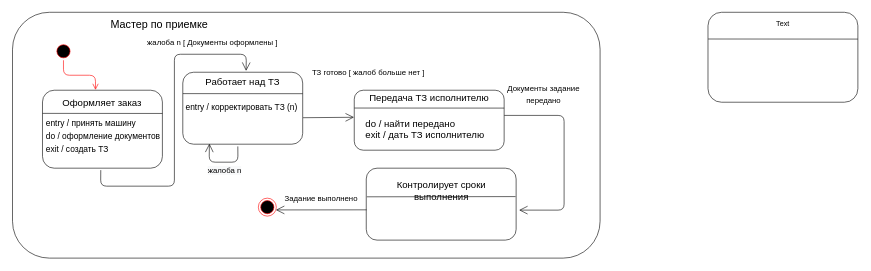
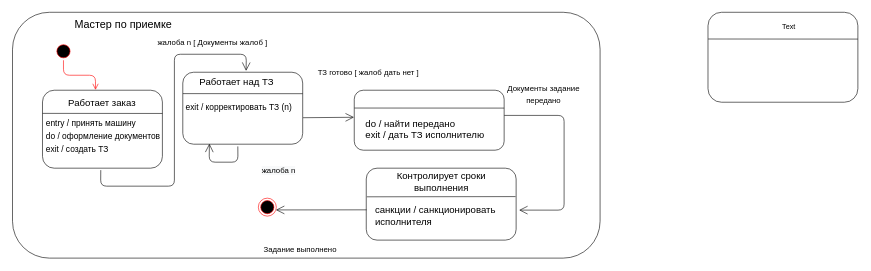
node "Мастер по приемке": moved (159, 24) -> (123, 24)
node "Text": moved (783, 24) -> (789, 27)
node "жалоба n [ Документы оформлены ]": label "жалоба n [ Документы оформлены ]" -> "жалоба n [ Документы жалоб ]"
node "ТЗ готово [ жалоб больше нет ]": label "ТЗ готово [ жалоб больше нет ]" -> "ТЗ готово [ жалоб дать нет ]"
node "Работает над ТЗ": moved (243, 82) -> (237, 82)
node "Передача ТЗ исполнителю": removed
node "Оформляет заказ": label "Оформляет заказ" -> "Работает заказ"
node "entry / корректировать ТЗ (n)": label "entry / корректировать ТЗ (n)" -> "exit / корректировать ТЗ (n)"
node "жалоба n": moved (225, 168) -> (279, 168)
node "Контролирует сроки выполнения": moved (441, 191) -> (441, 182)
node "Задание выполнено": moved (321, 197) -> (300, 248)
node "санкции / санкционировать исполнителя": added
